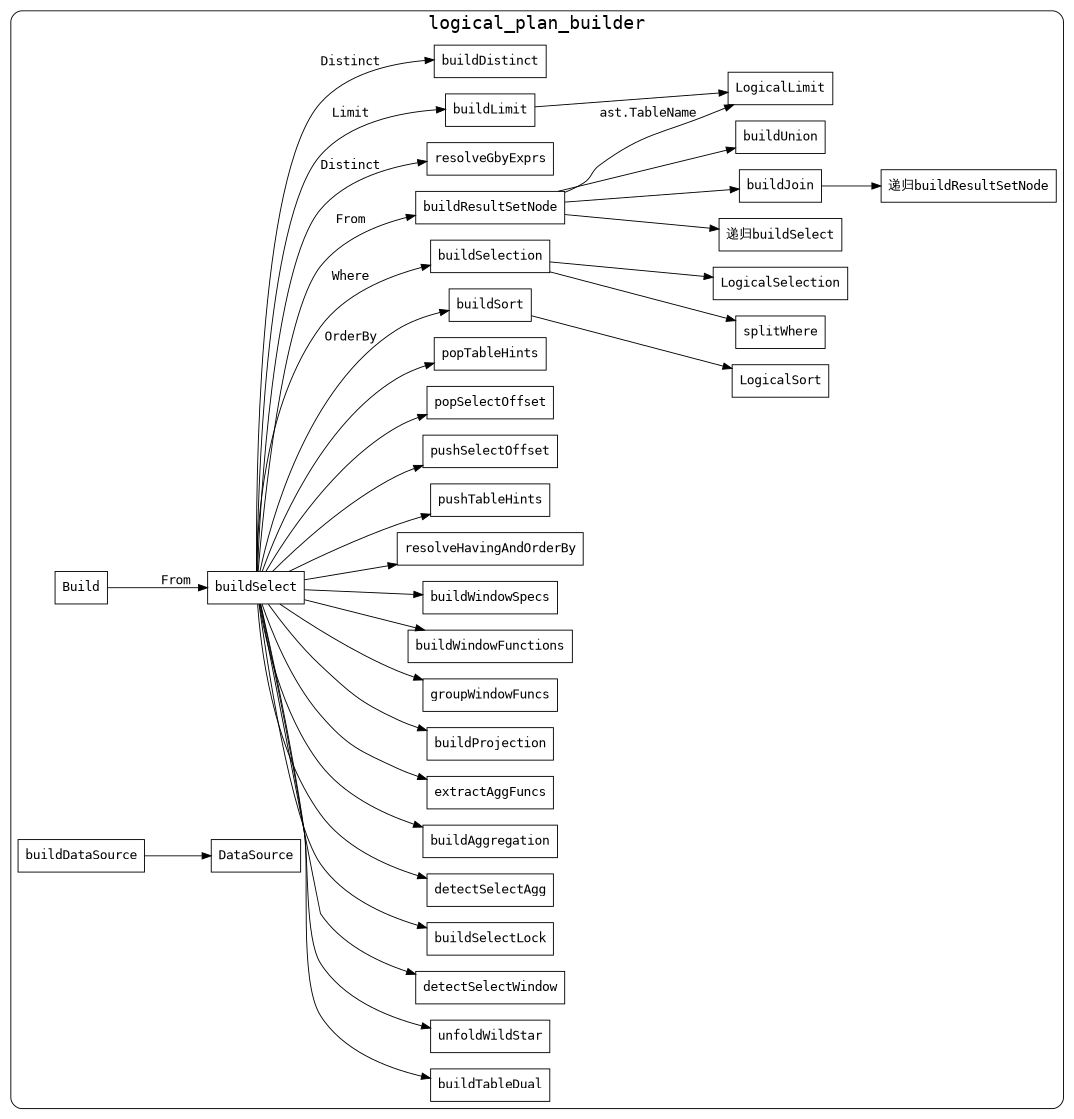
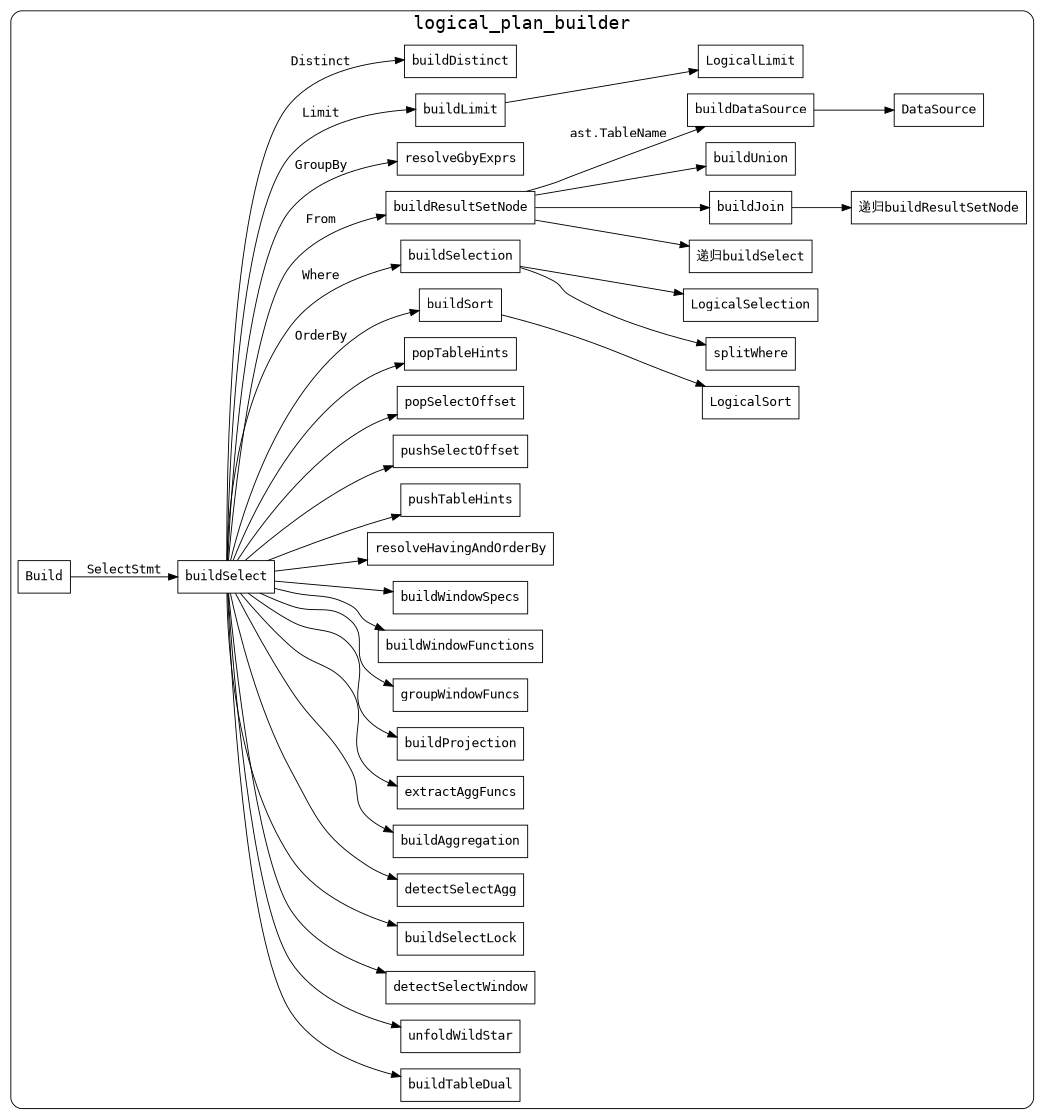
edge "buildResultSetNode" -> "LogicalLimit": now "buildResultSetNode" -> "buildDataSource"
edge "buildSelect" -> "resolveGbyExprs": label "Distinct" -> "GroupBy"
edge "Build" -> "buildSelect": label "From" -> "SelectStmt"
